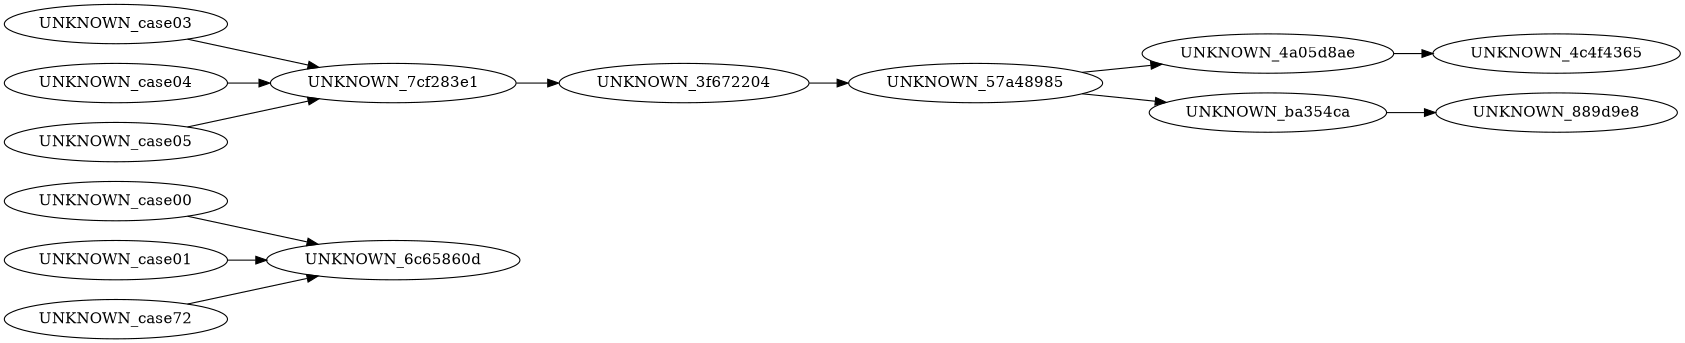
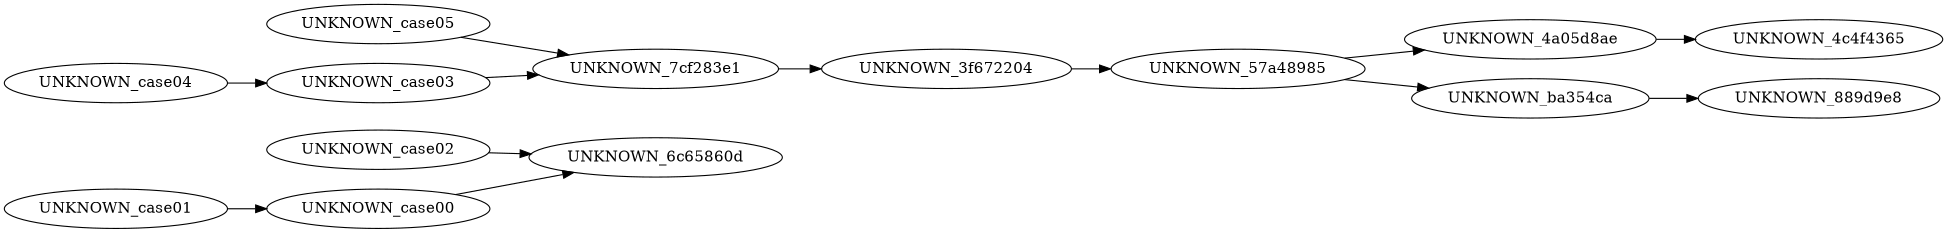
edge "UNKNOWN_case04" -> "UNKNOWN_7cf283e1": now "UNKNOWN_case04" -> "UNKNOWN_case03"
edge "UNKNOWN_case01" -> "UNKNOWN_6c65860d": now "UNKNOWN_case01" -> "UNKNOWN_case00"
node "UNKNOWN_case72": label "UNKNOWN_case72" -> "UNKNOWN_case02"
